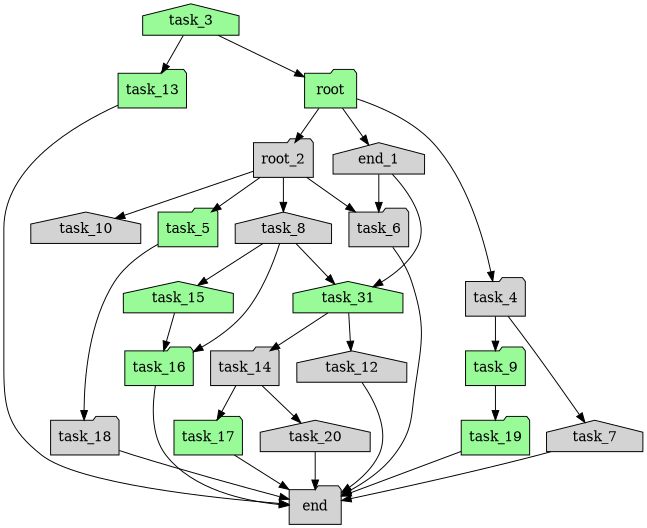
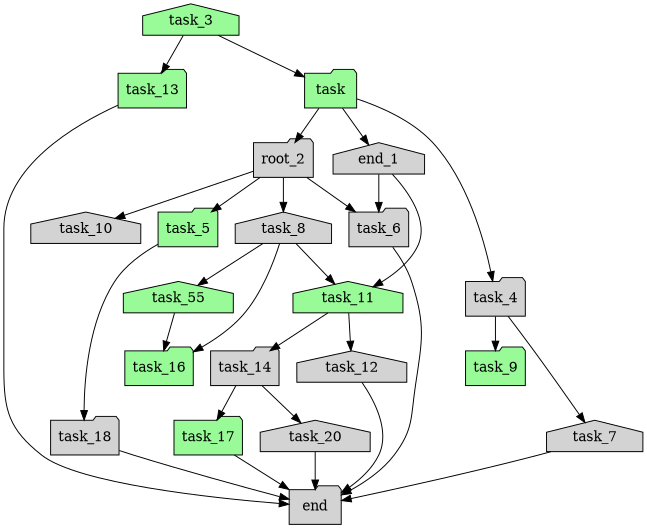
node "root": label "root" -> "task"
node "task_15": label "task_15" -> "task_55"
node "task_31": label "task_31" -> "task_11"
node "task_19": removed
edge "task_16" -> "end": removed
